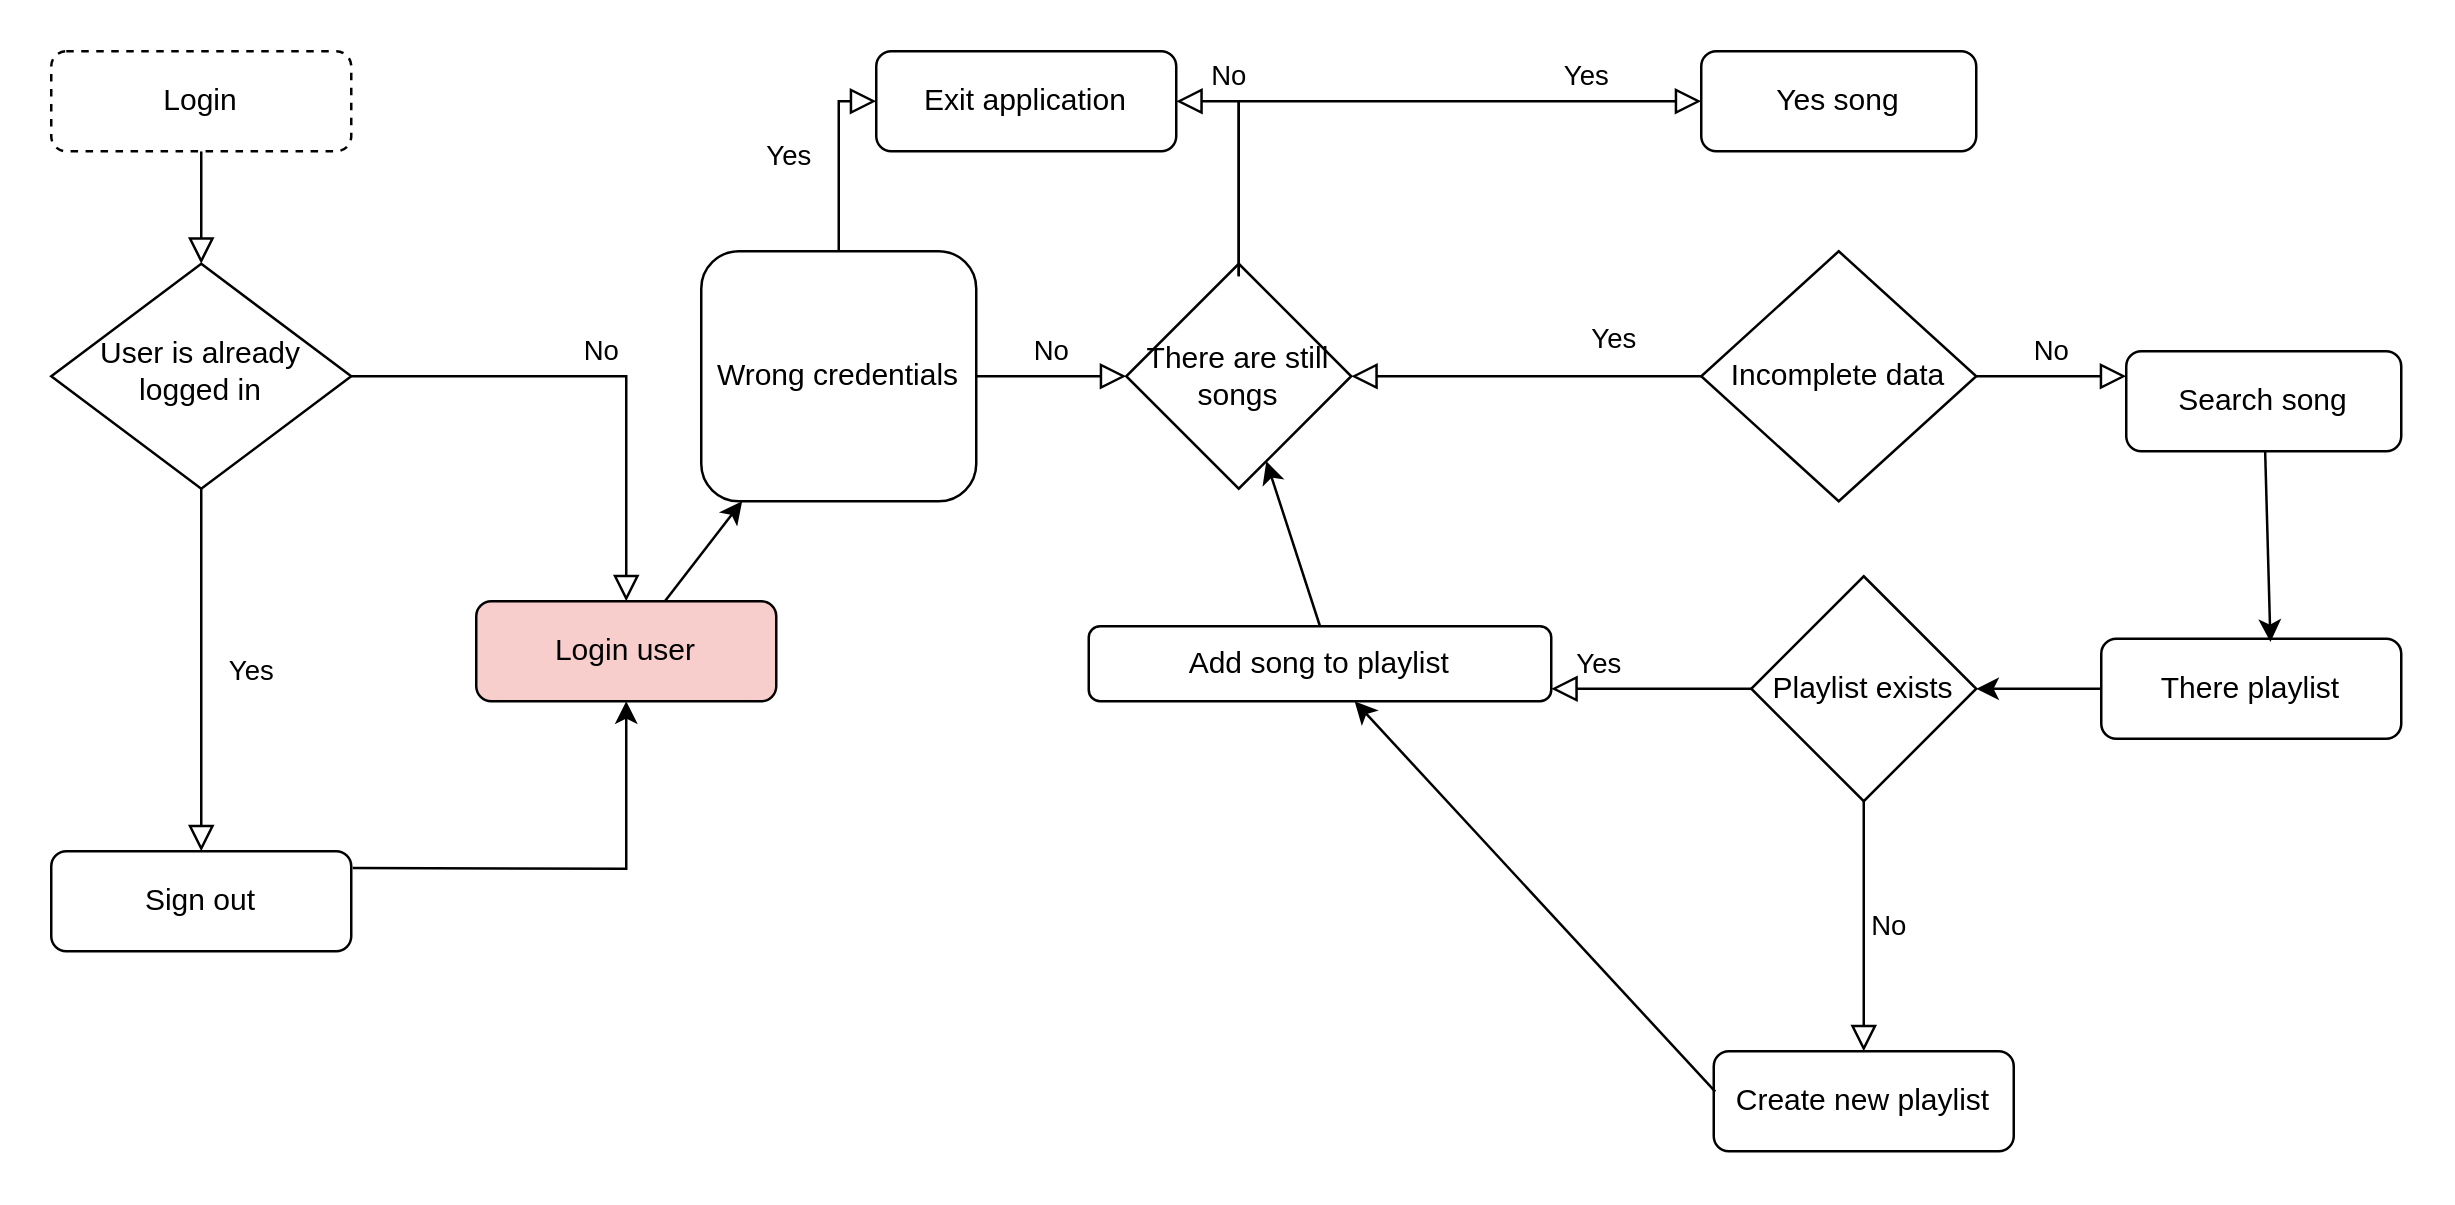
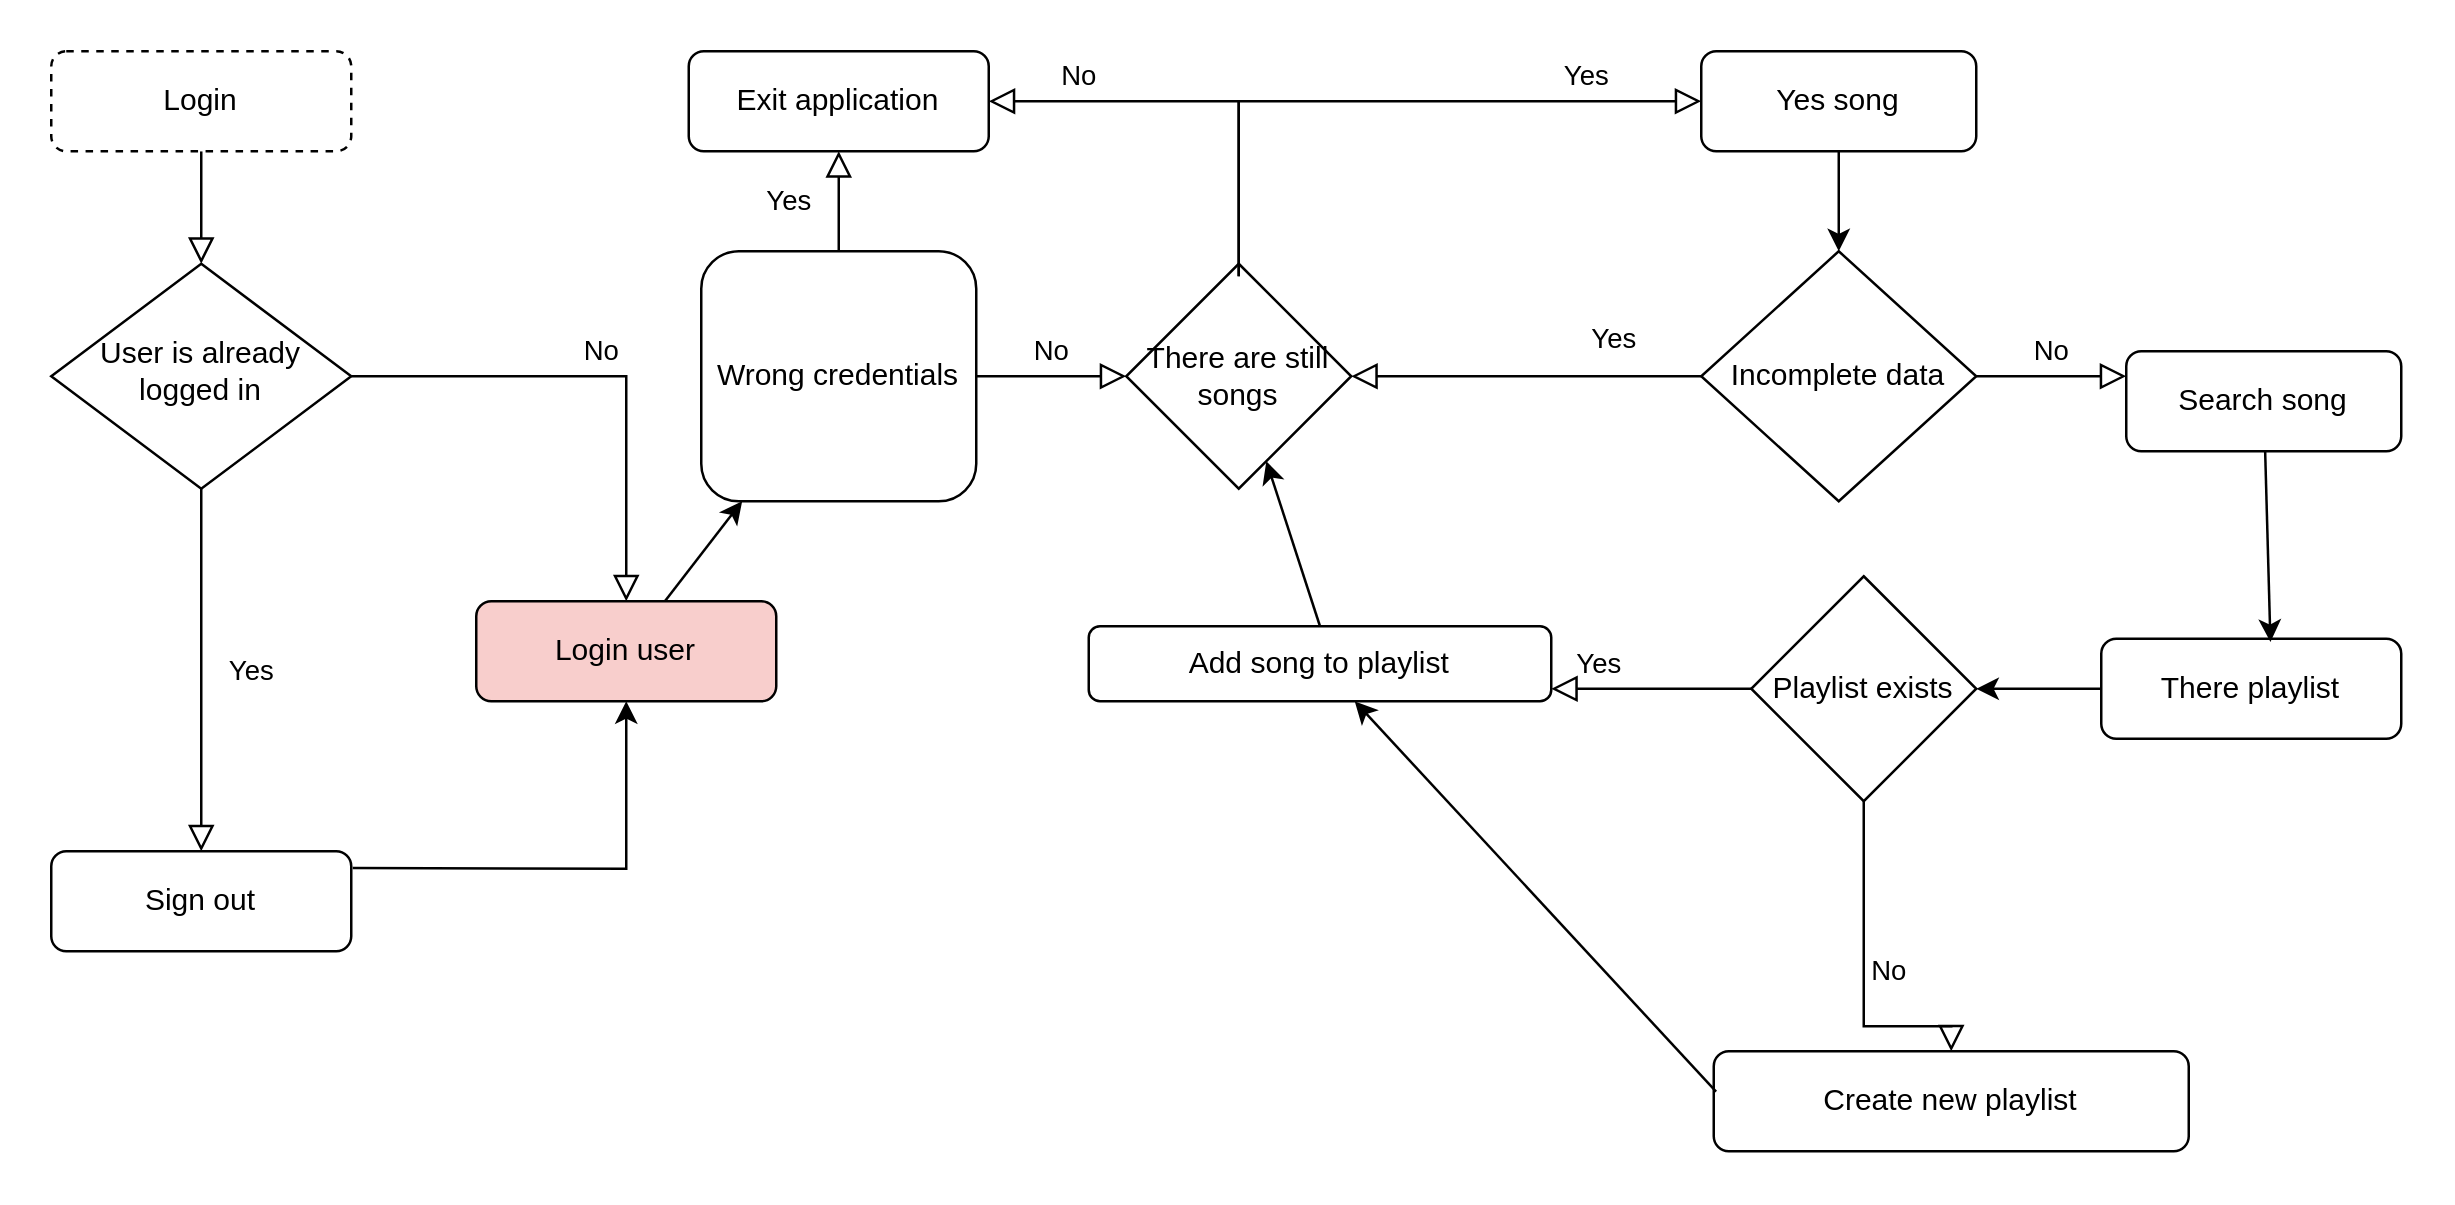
node "Exit application": moved (1026, 101) -> (839, 101)
edge "Yes song" -> "Incomplete data": added
node "Create new playlist": size 300x100 -> 475x100
